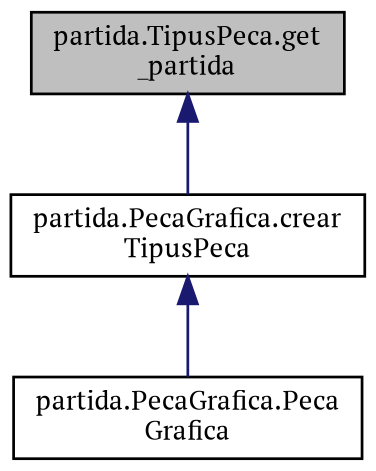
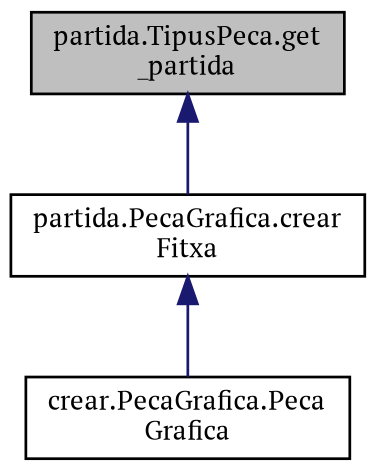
node "partida.PecaGrafica.crear TipusPeca": label "partida.PecaGrafica.crear TipusPeca" -> "partida.PecaGrafica.crear Fitxa"
node "partida.PecaGrafica.Peca Grafica": label "partida.PecaGrafica.Peca Grafica" -> "crear.PecaGrafica.Peca Grafica"
